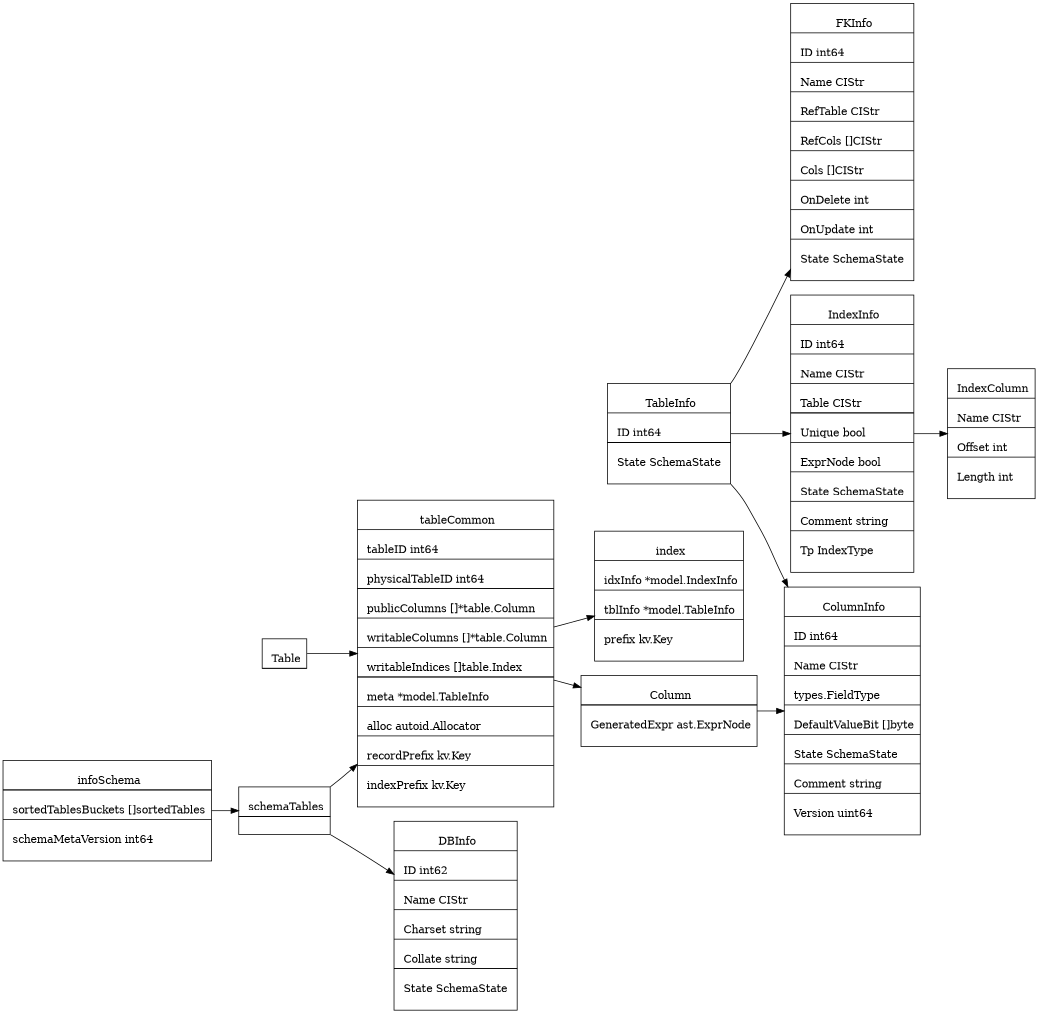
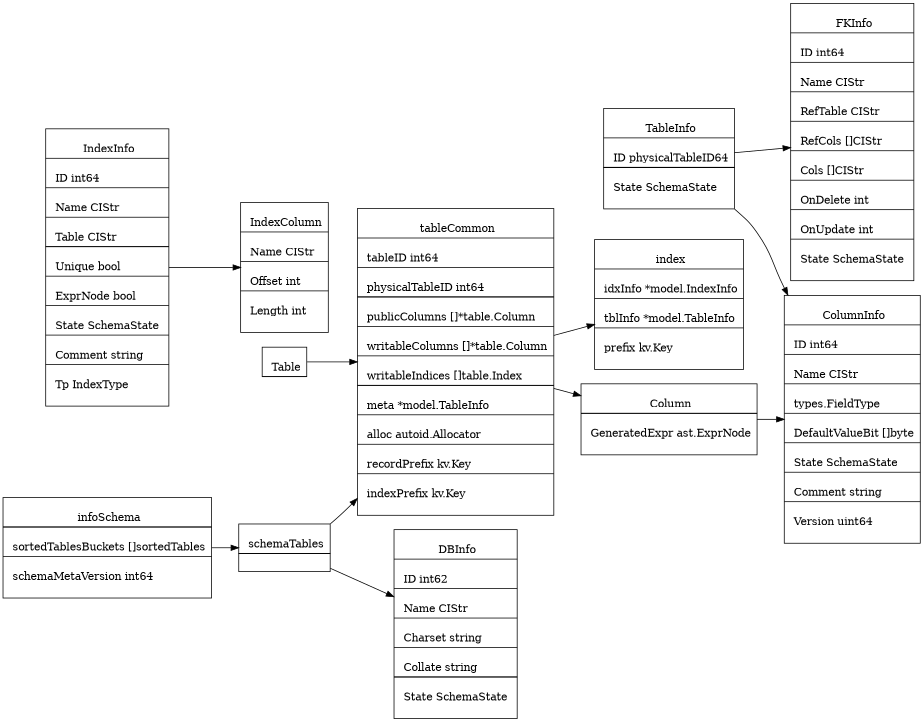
node "TableInfo": text "ID int64" -> "ID physicalTableID64"
edge "TableInfo" -> "IndexInfo": removed
